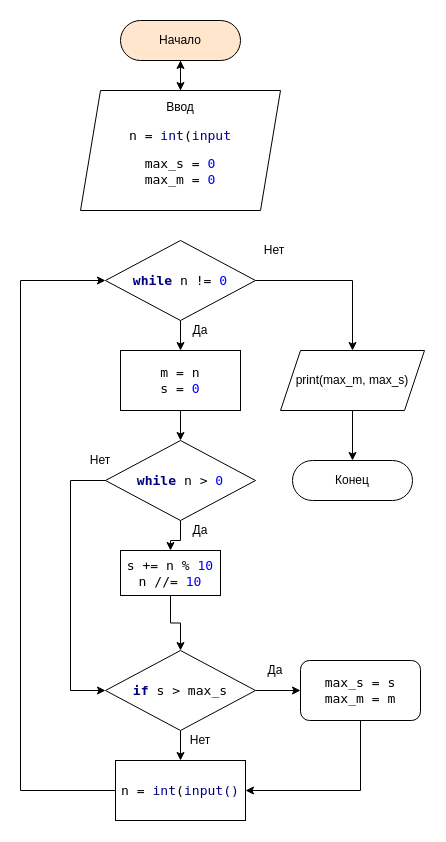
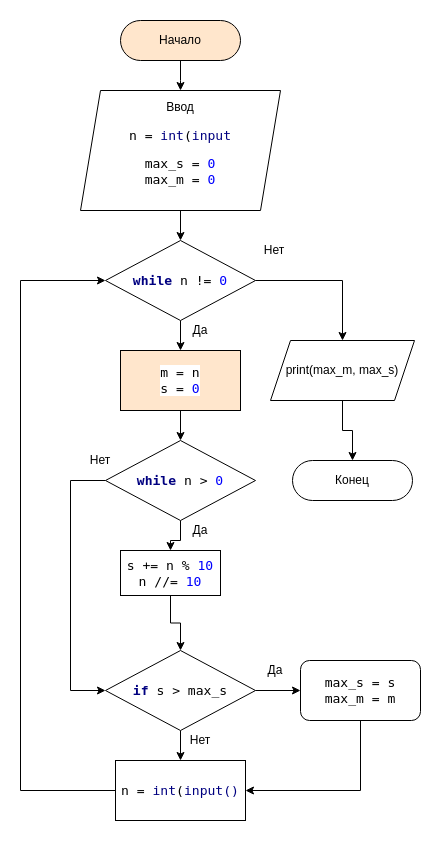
edge "Ввод n = int(inputmax_s = 0 max_m = 0" -> "Начало": now "Ввод n = int(inputmax_s = 0 max_m = 0" -> "while n != 0"
node "m = n s = 0": fillcolor #ffffff -> #ffe6cc
node "print(max_m, max_s)": moved (353, 381) -> (343, 371)
